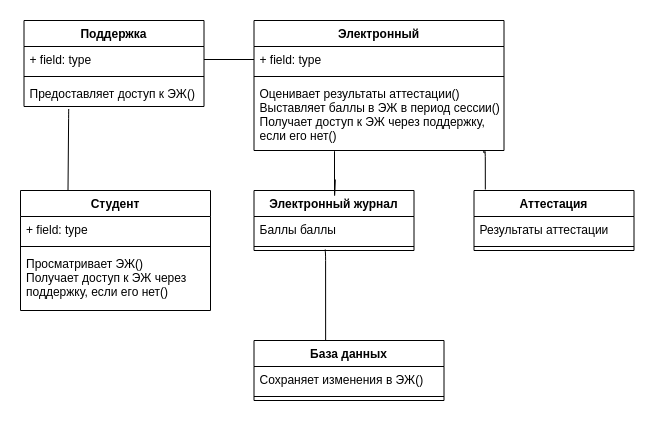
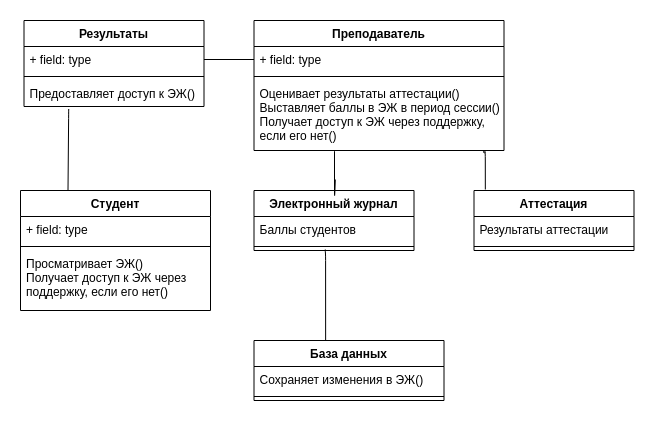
node "Поддержка": label "Поддержка" -> "Результаты"
node "Электронный": label "Электронный" -> "Преподаватель"
node "Баллы баллы": label "Баллы баллы" -> "Баллы студентов"
